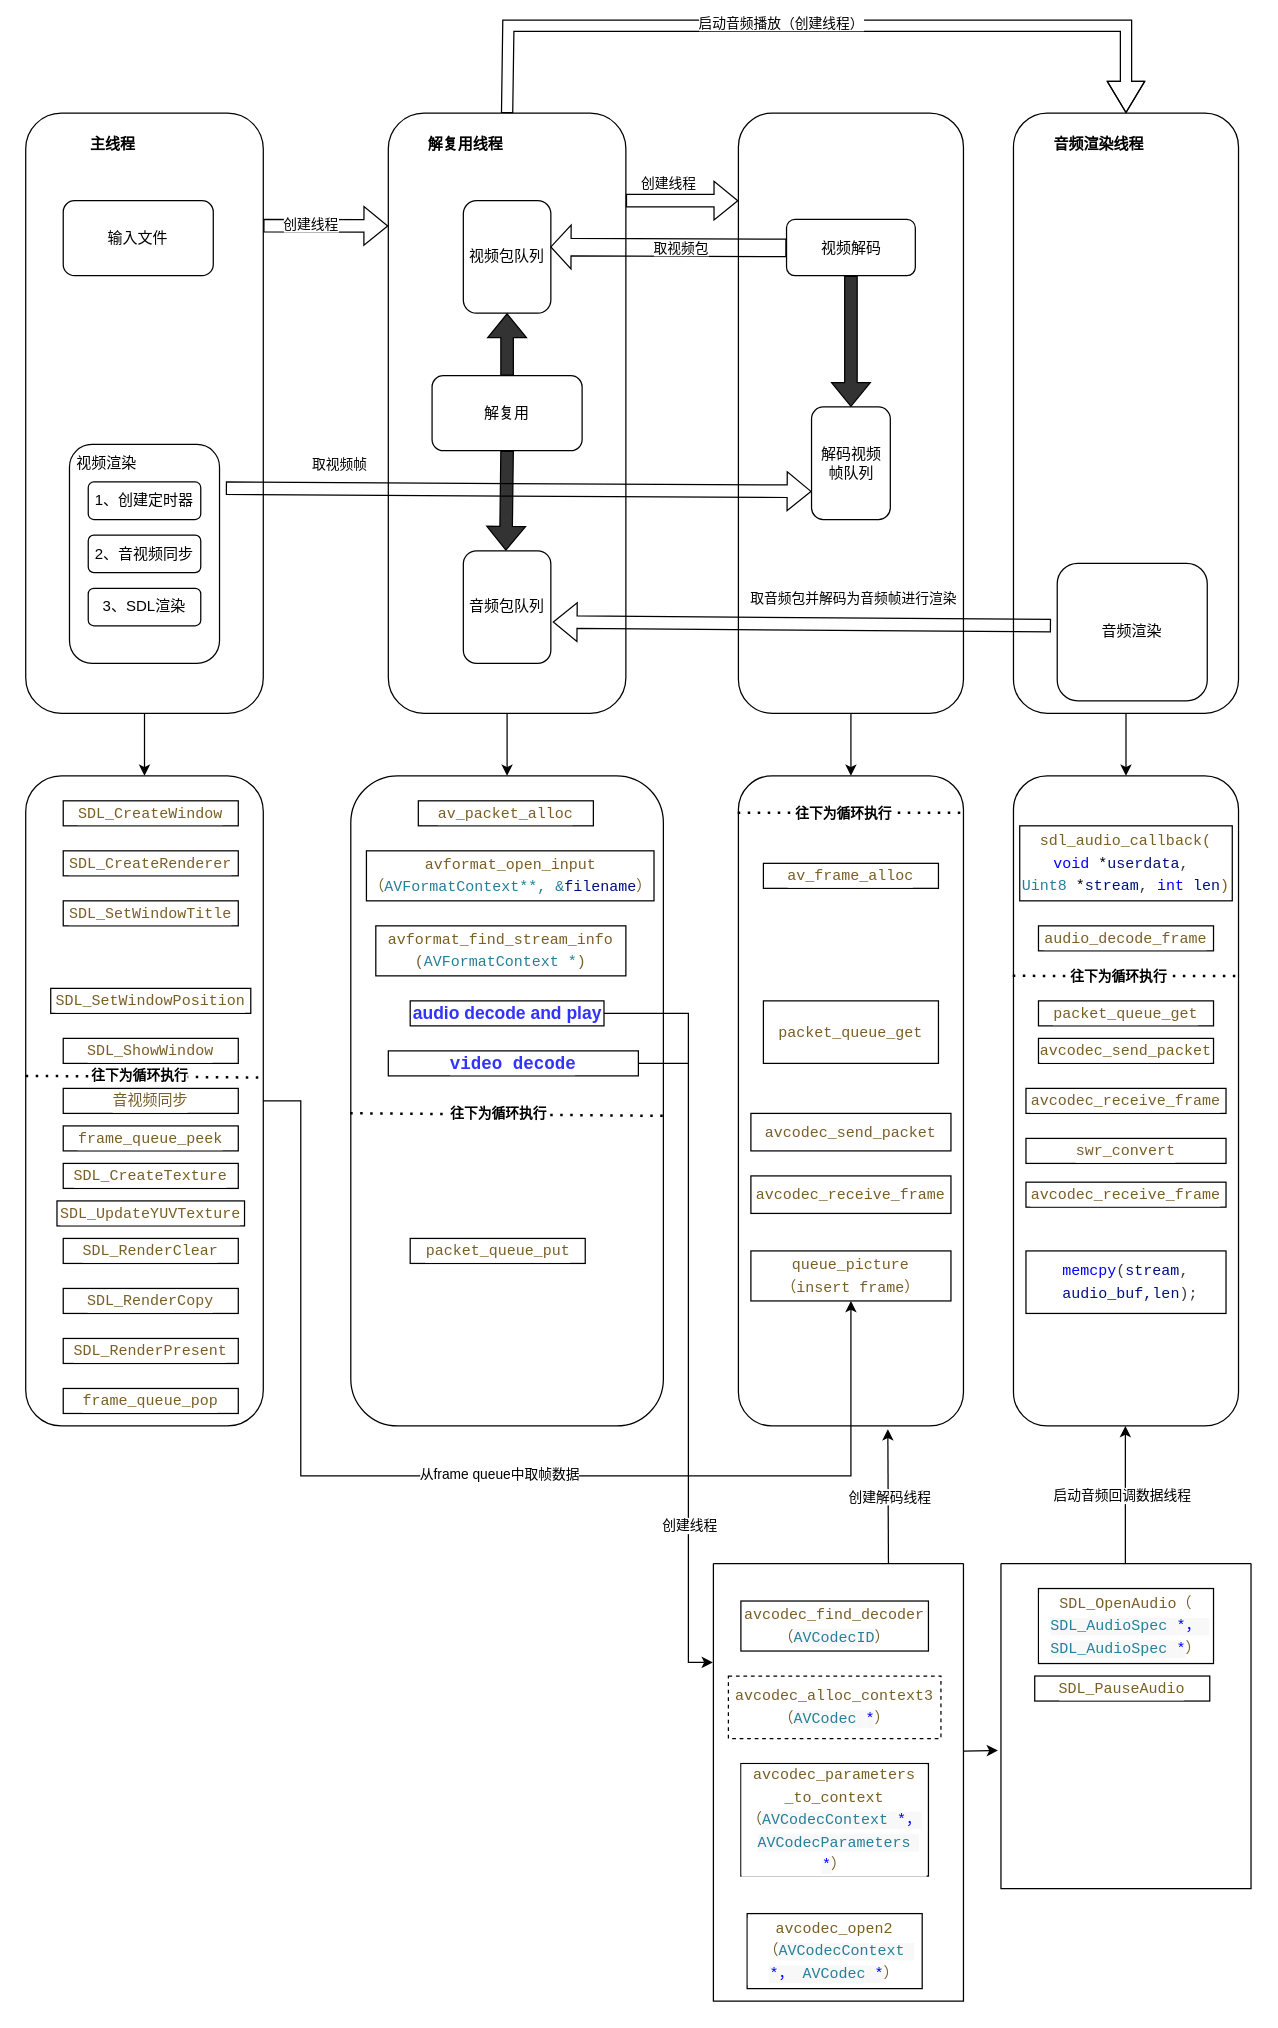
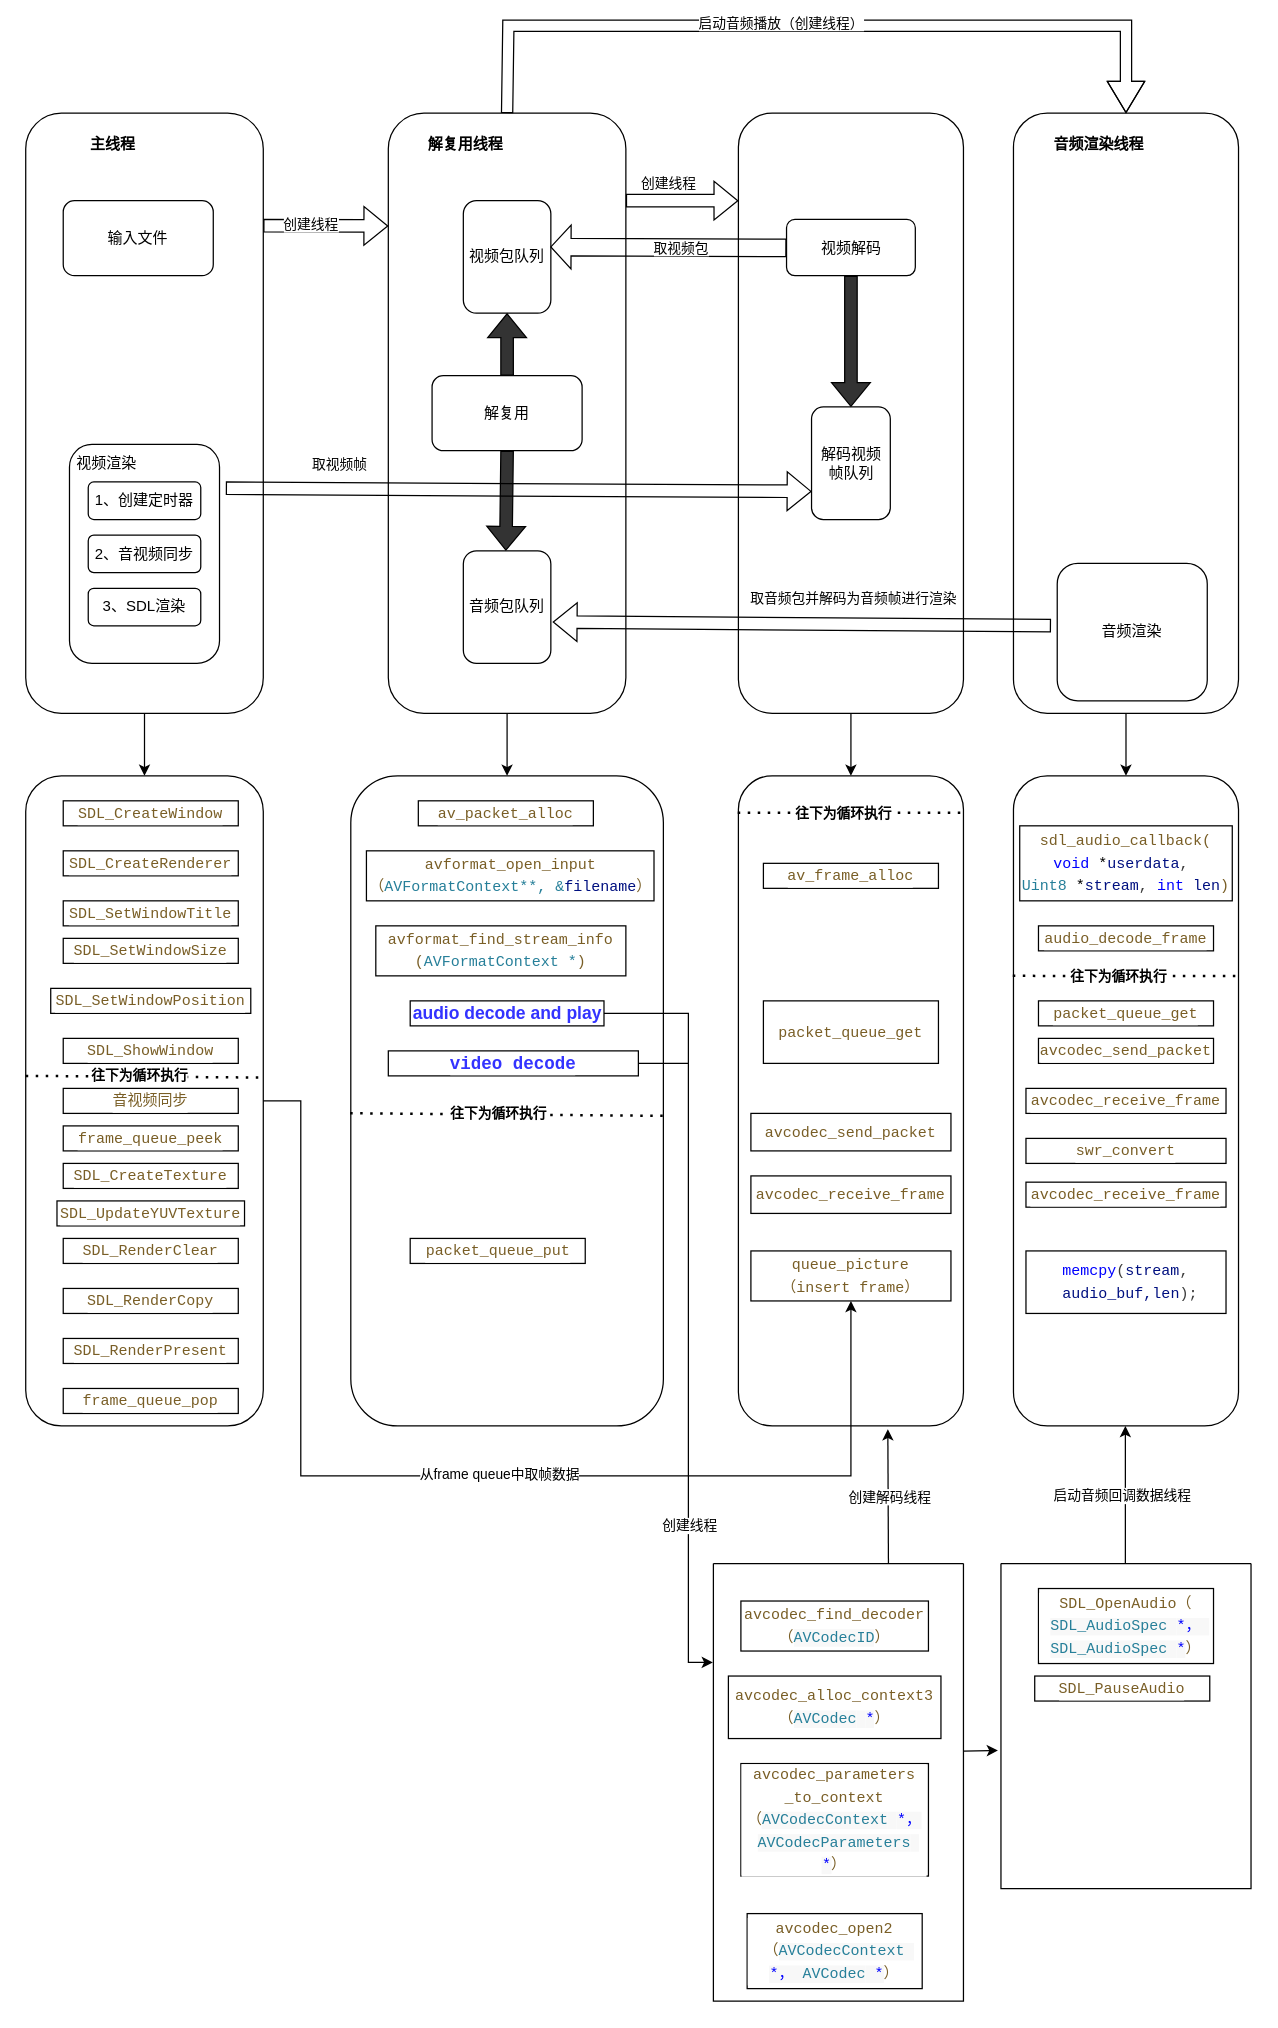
node "SDL_SetWindowSize": added
node "avcodec_alloc_context3 （AVCodec *）": style dashed -> solid
